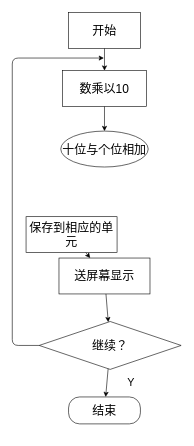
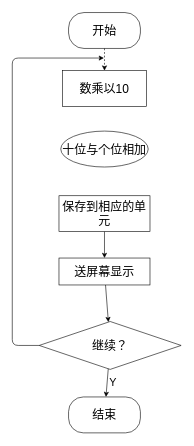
node "开始": shape rectangle -> rounded rectangle
edge "开始" -> "数乘以10": style solid -> dashed
edge "数乘以10" -> "十位与个位相加": removed
node "保存到相应的单元": moved (72, 235) -> (105, 214)
node "送屏幕显示": size 91x36 -> 91x27
node "Y": moved (131, 383) -> (113, 383)
node "结束": size 72x27 -> 72x36
